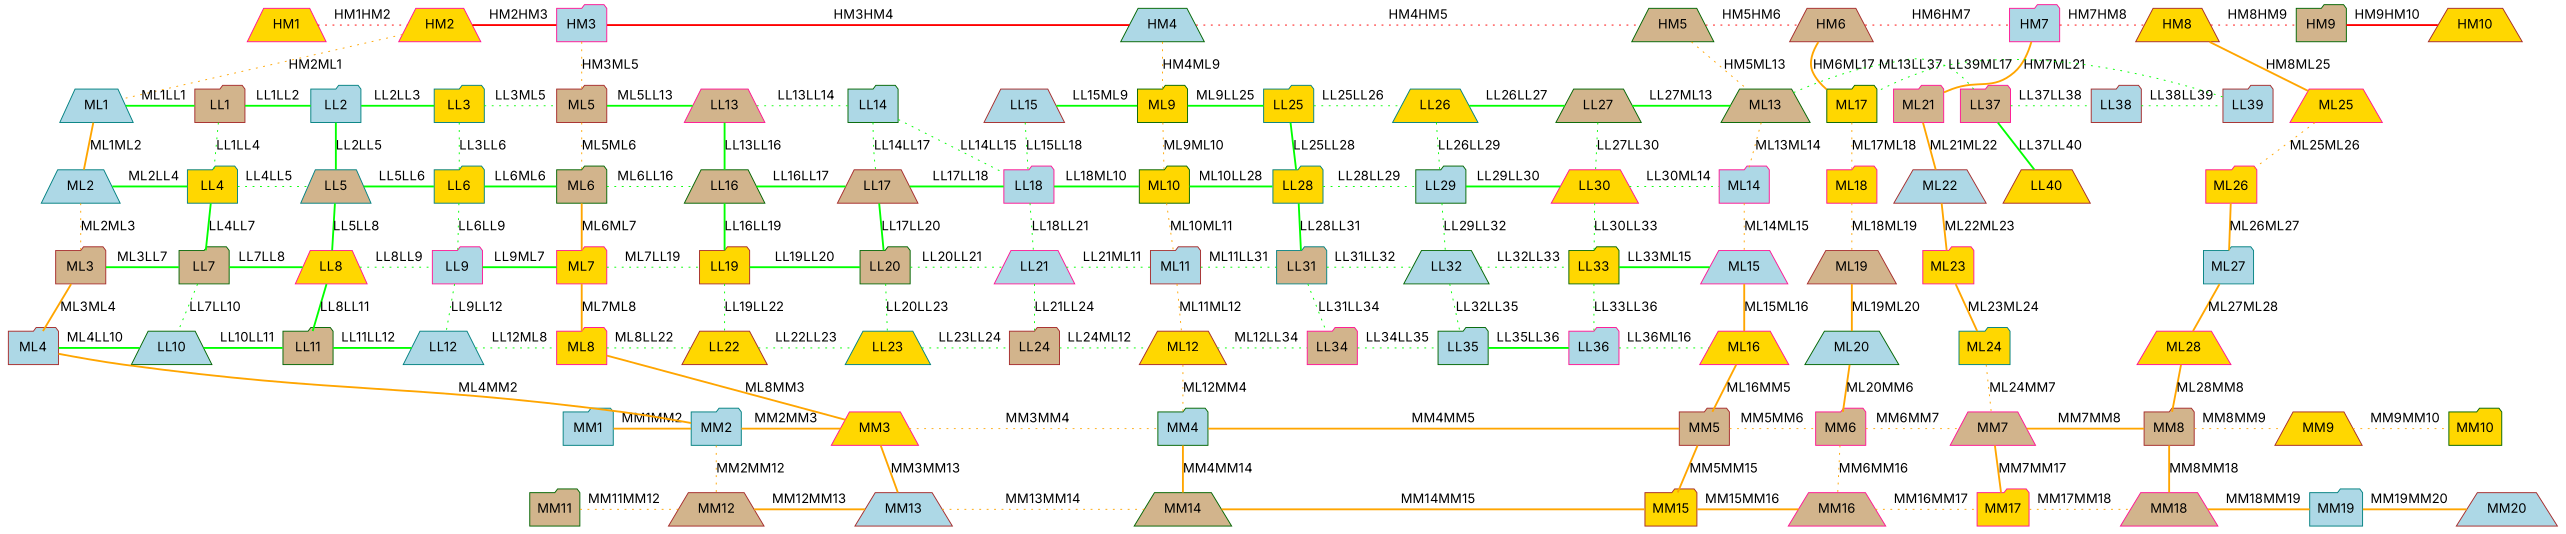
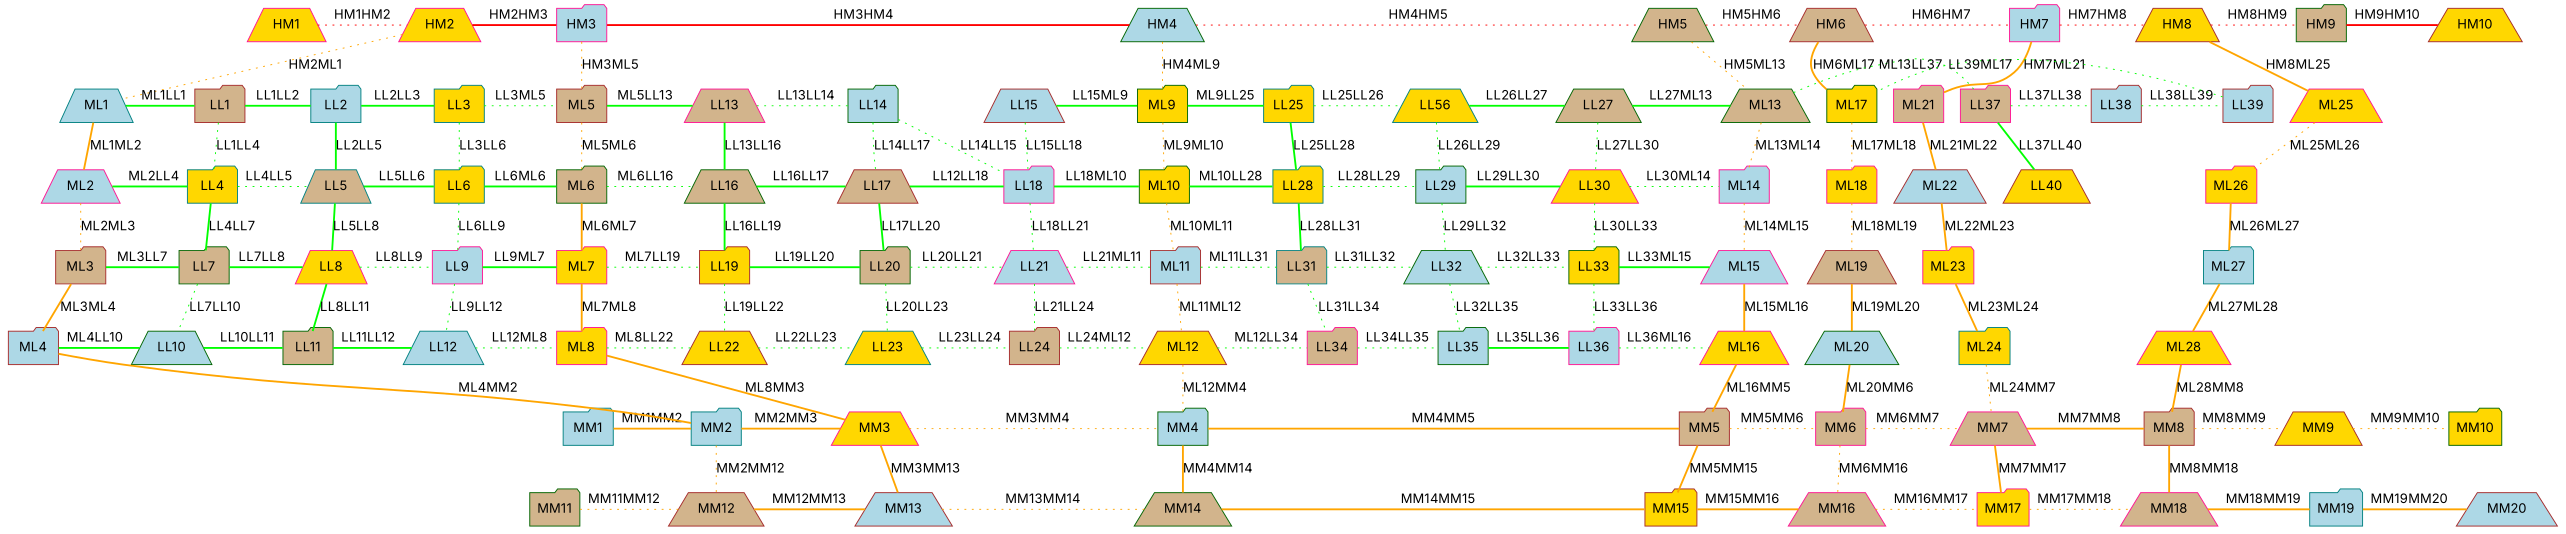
node "LL26": label "LL26" -> "LL56"
edge "LL17" -- "LL18": label "LL17LL18" -> "LL12LL18"
node "ML2": color teal -> deeppink
